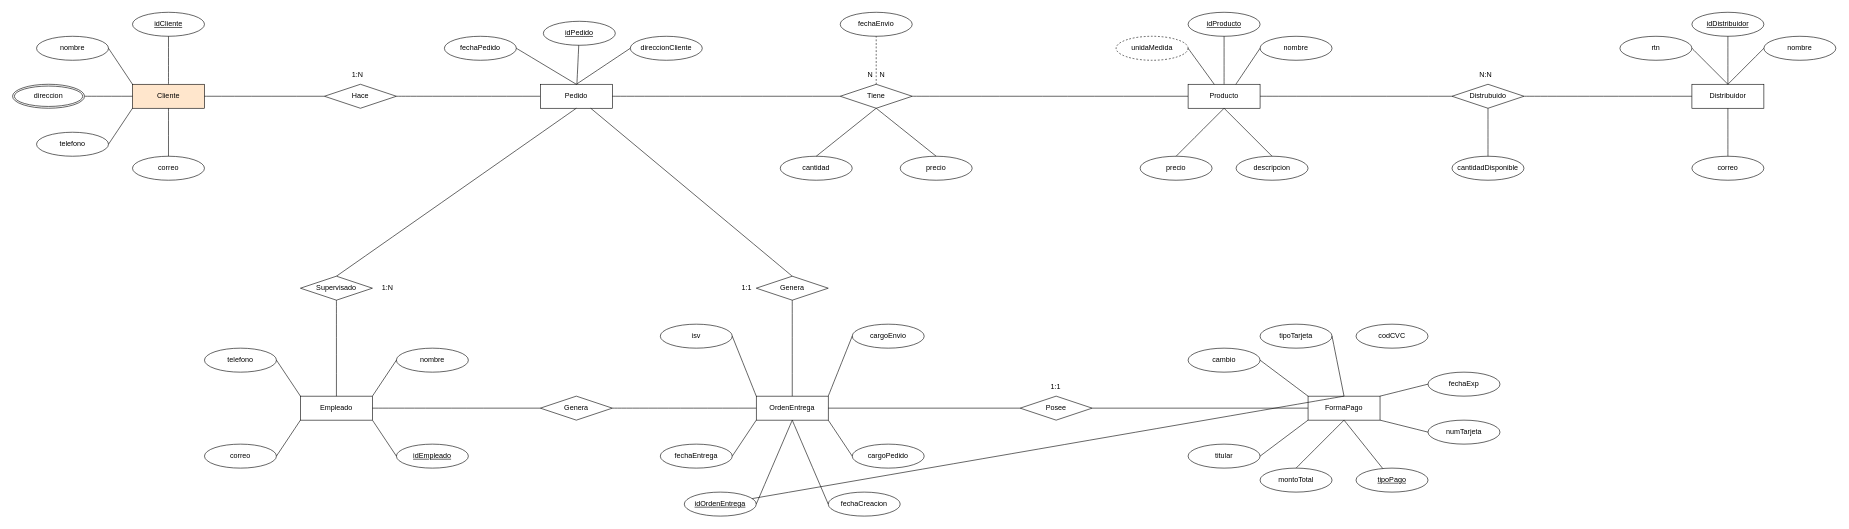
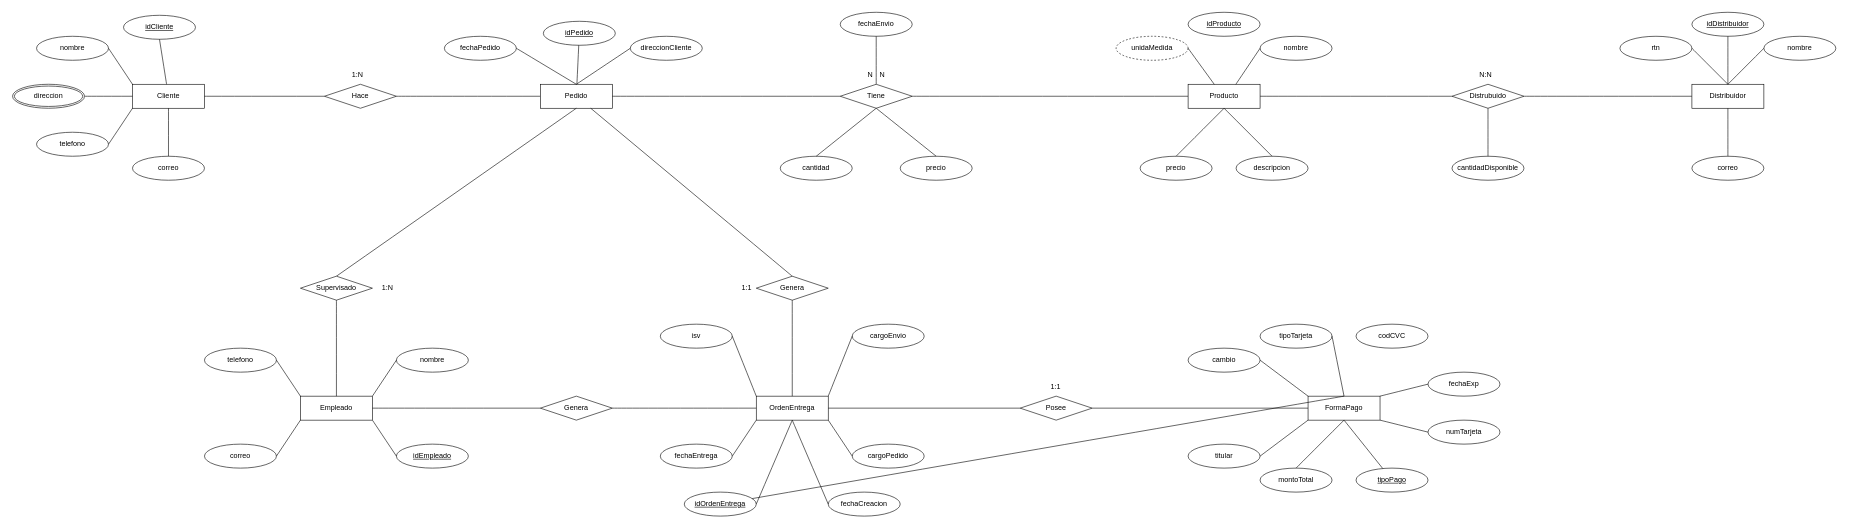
node "idCliente": moved (168, 24) -> (159, 27)
edge "fechaEnvio" -- "Tiene": style dashed -> solid
edge "idProducto" -- "Producto": removed
node "Cliente": fillcolor #ffe6cc -> #ffffff
